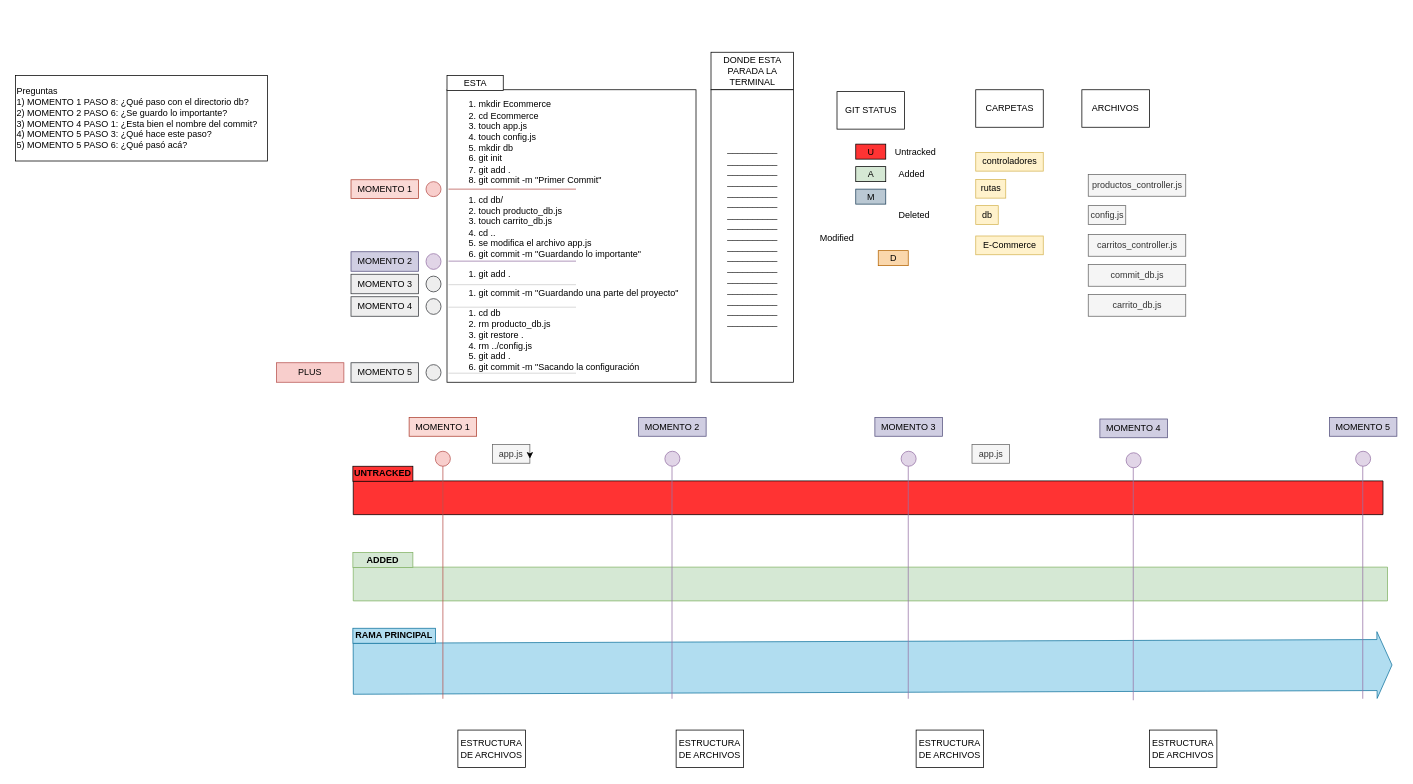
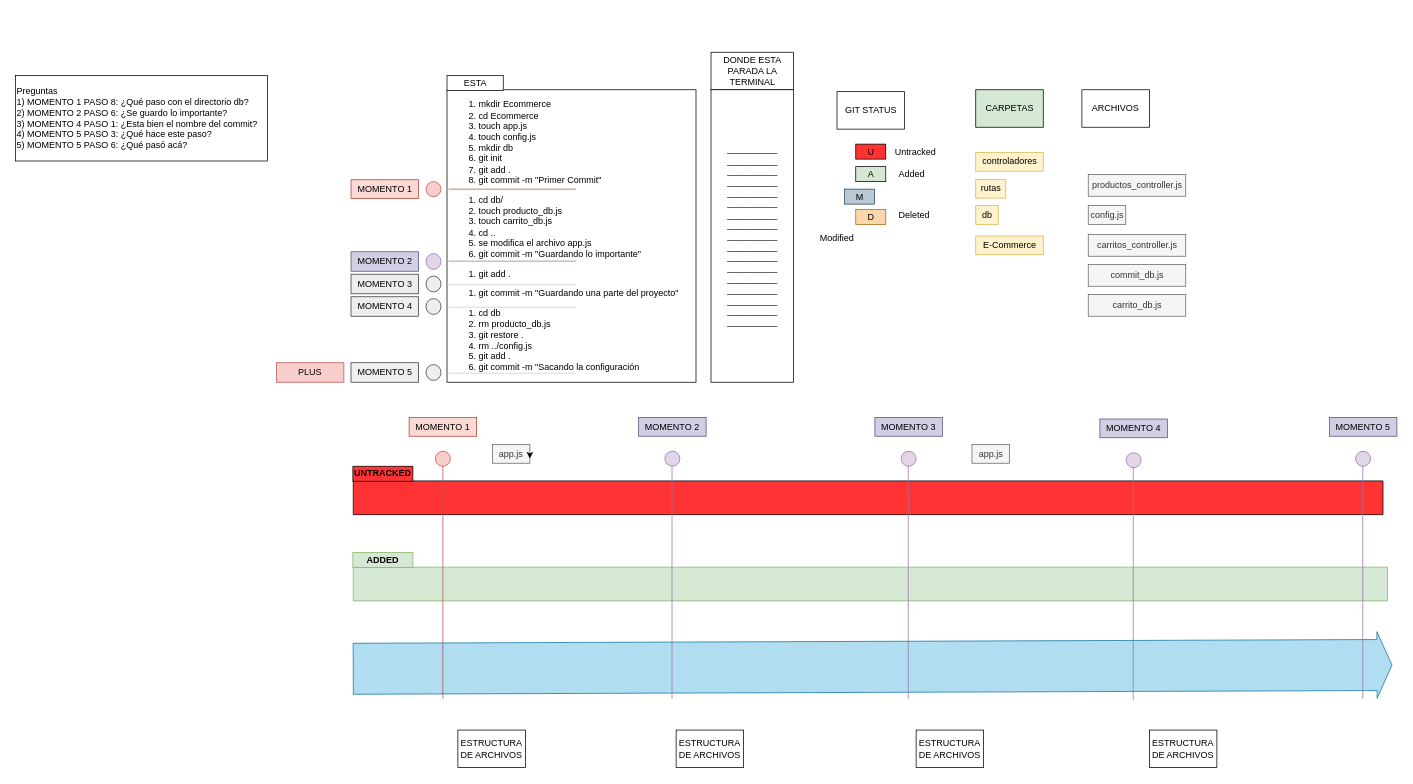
node "CARPETAS": fillcolor #ffffff -> #d5e8d4
node "M": moved (871, 197) -> (860, 197)
node "D": moved (893, 258) -> (871, 217)
node "RAMA PRINCIPAL": removed
